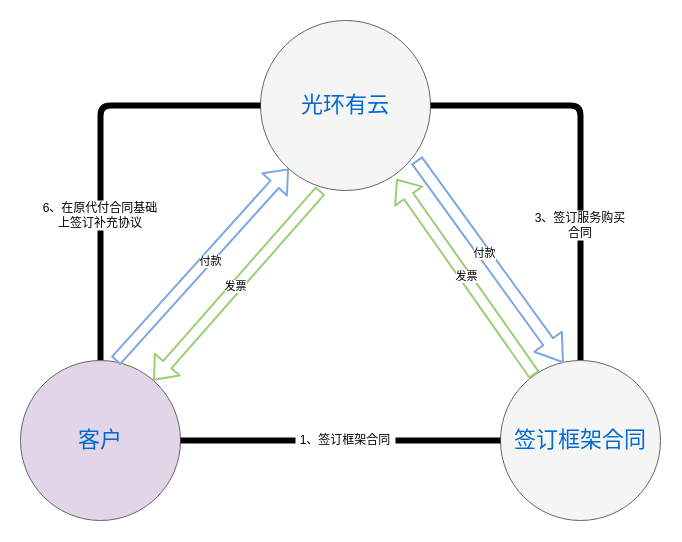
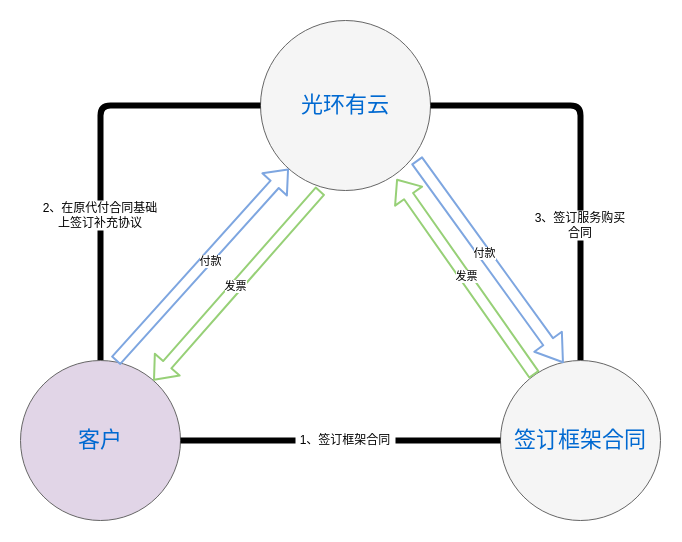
node "6、在原代付合同基础上签订补充协议": label "6、在原代付合同基础上签订补充协议" -> "2、在原代付合同基础上签订补充协议"
